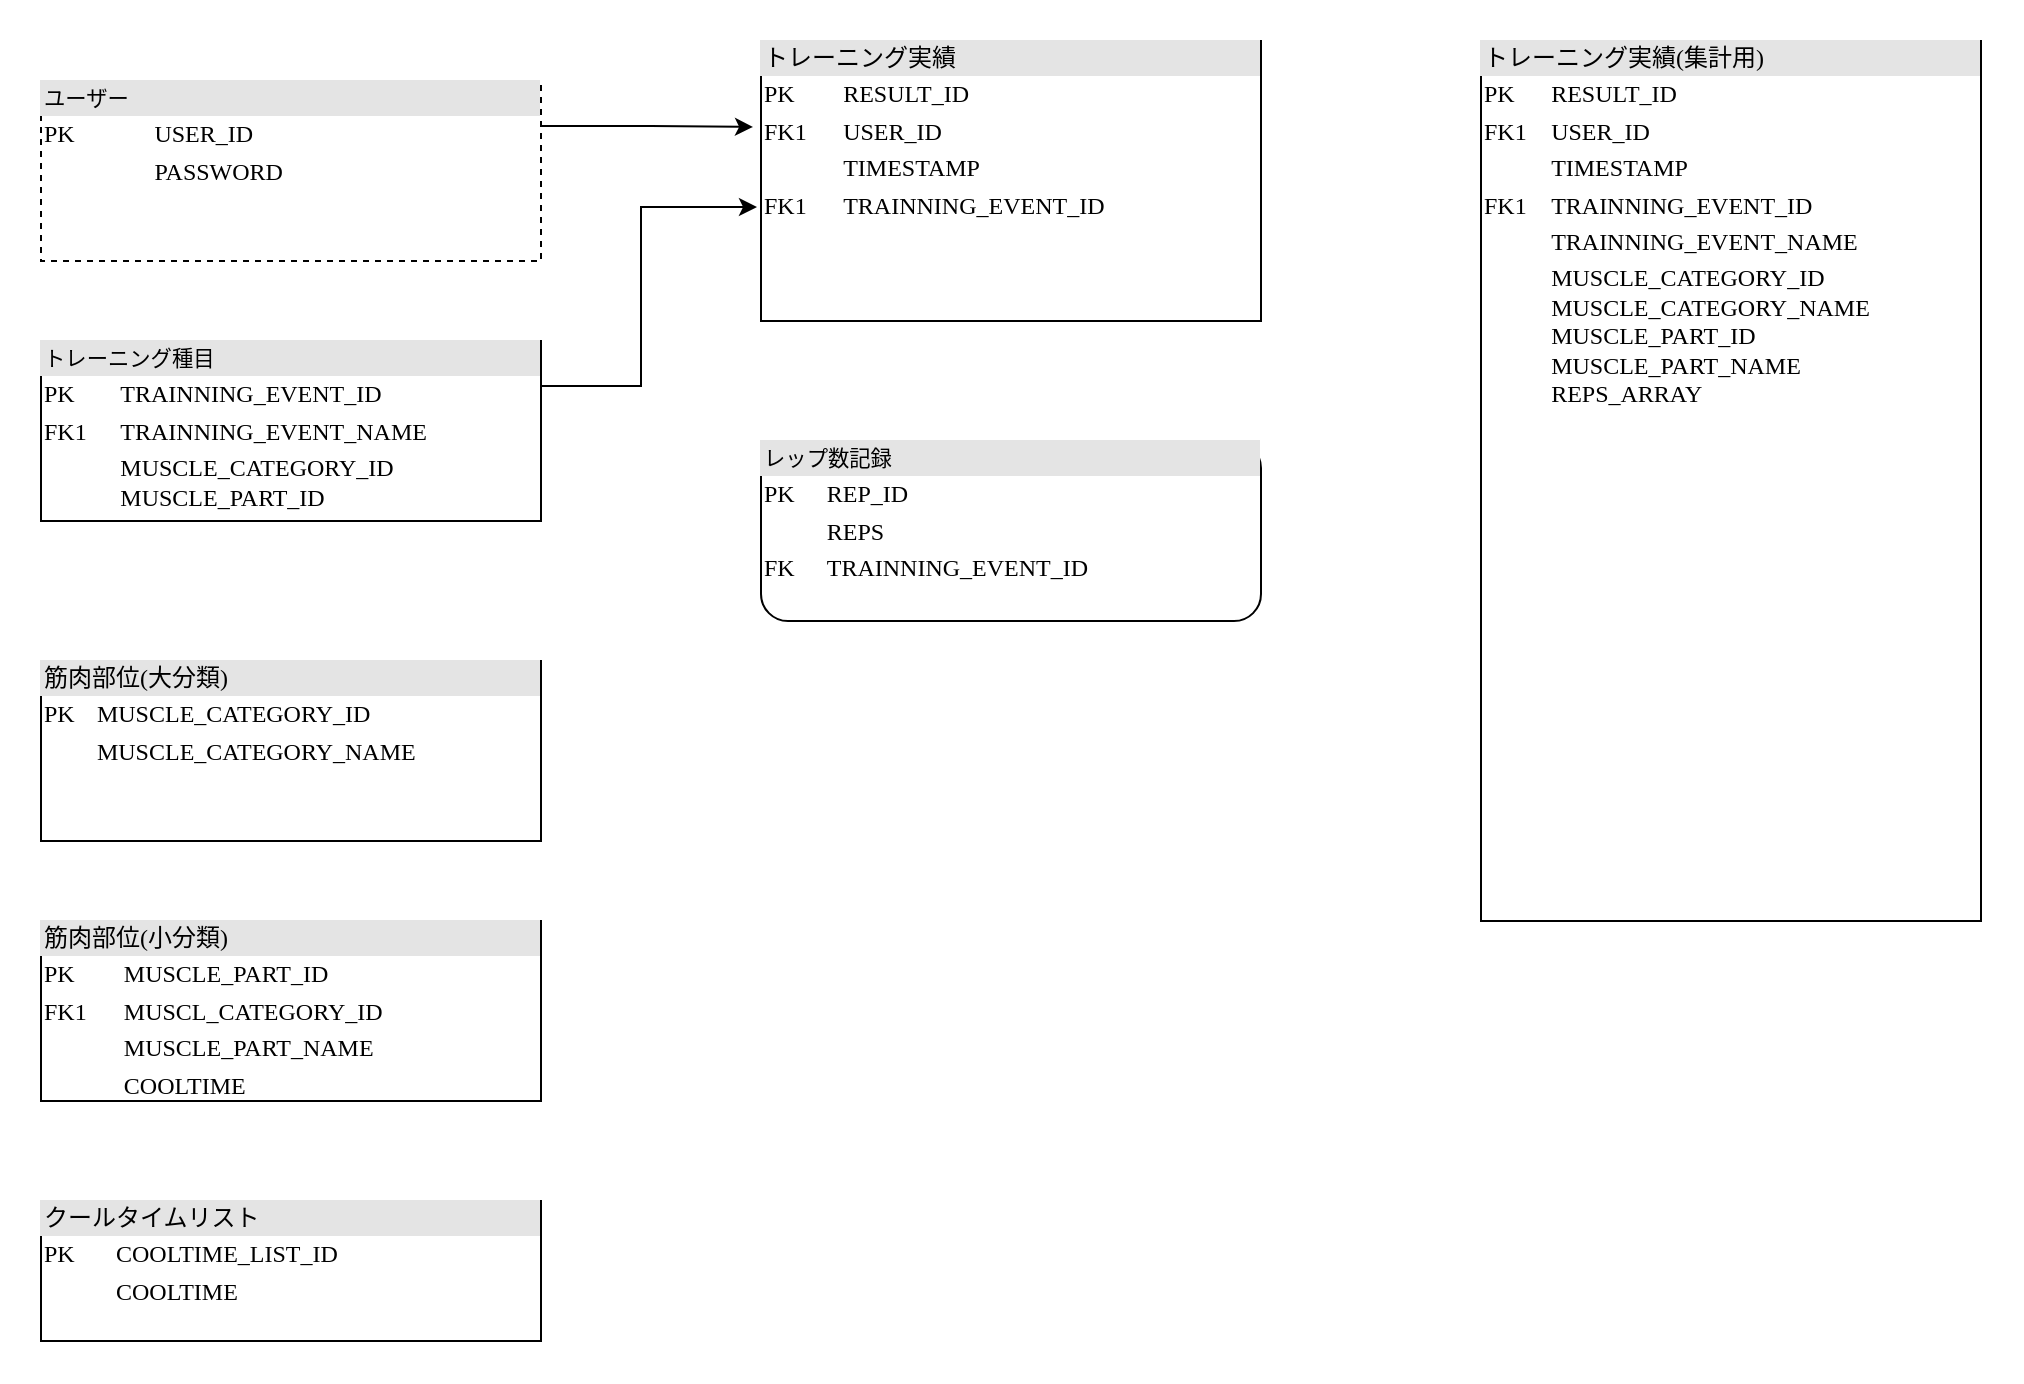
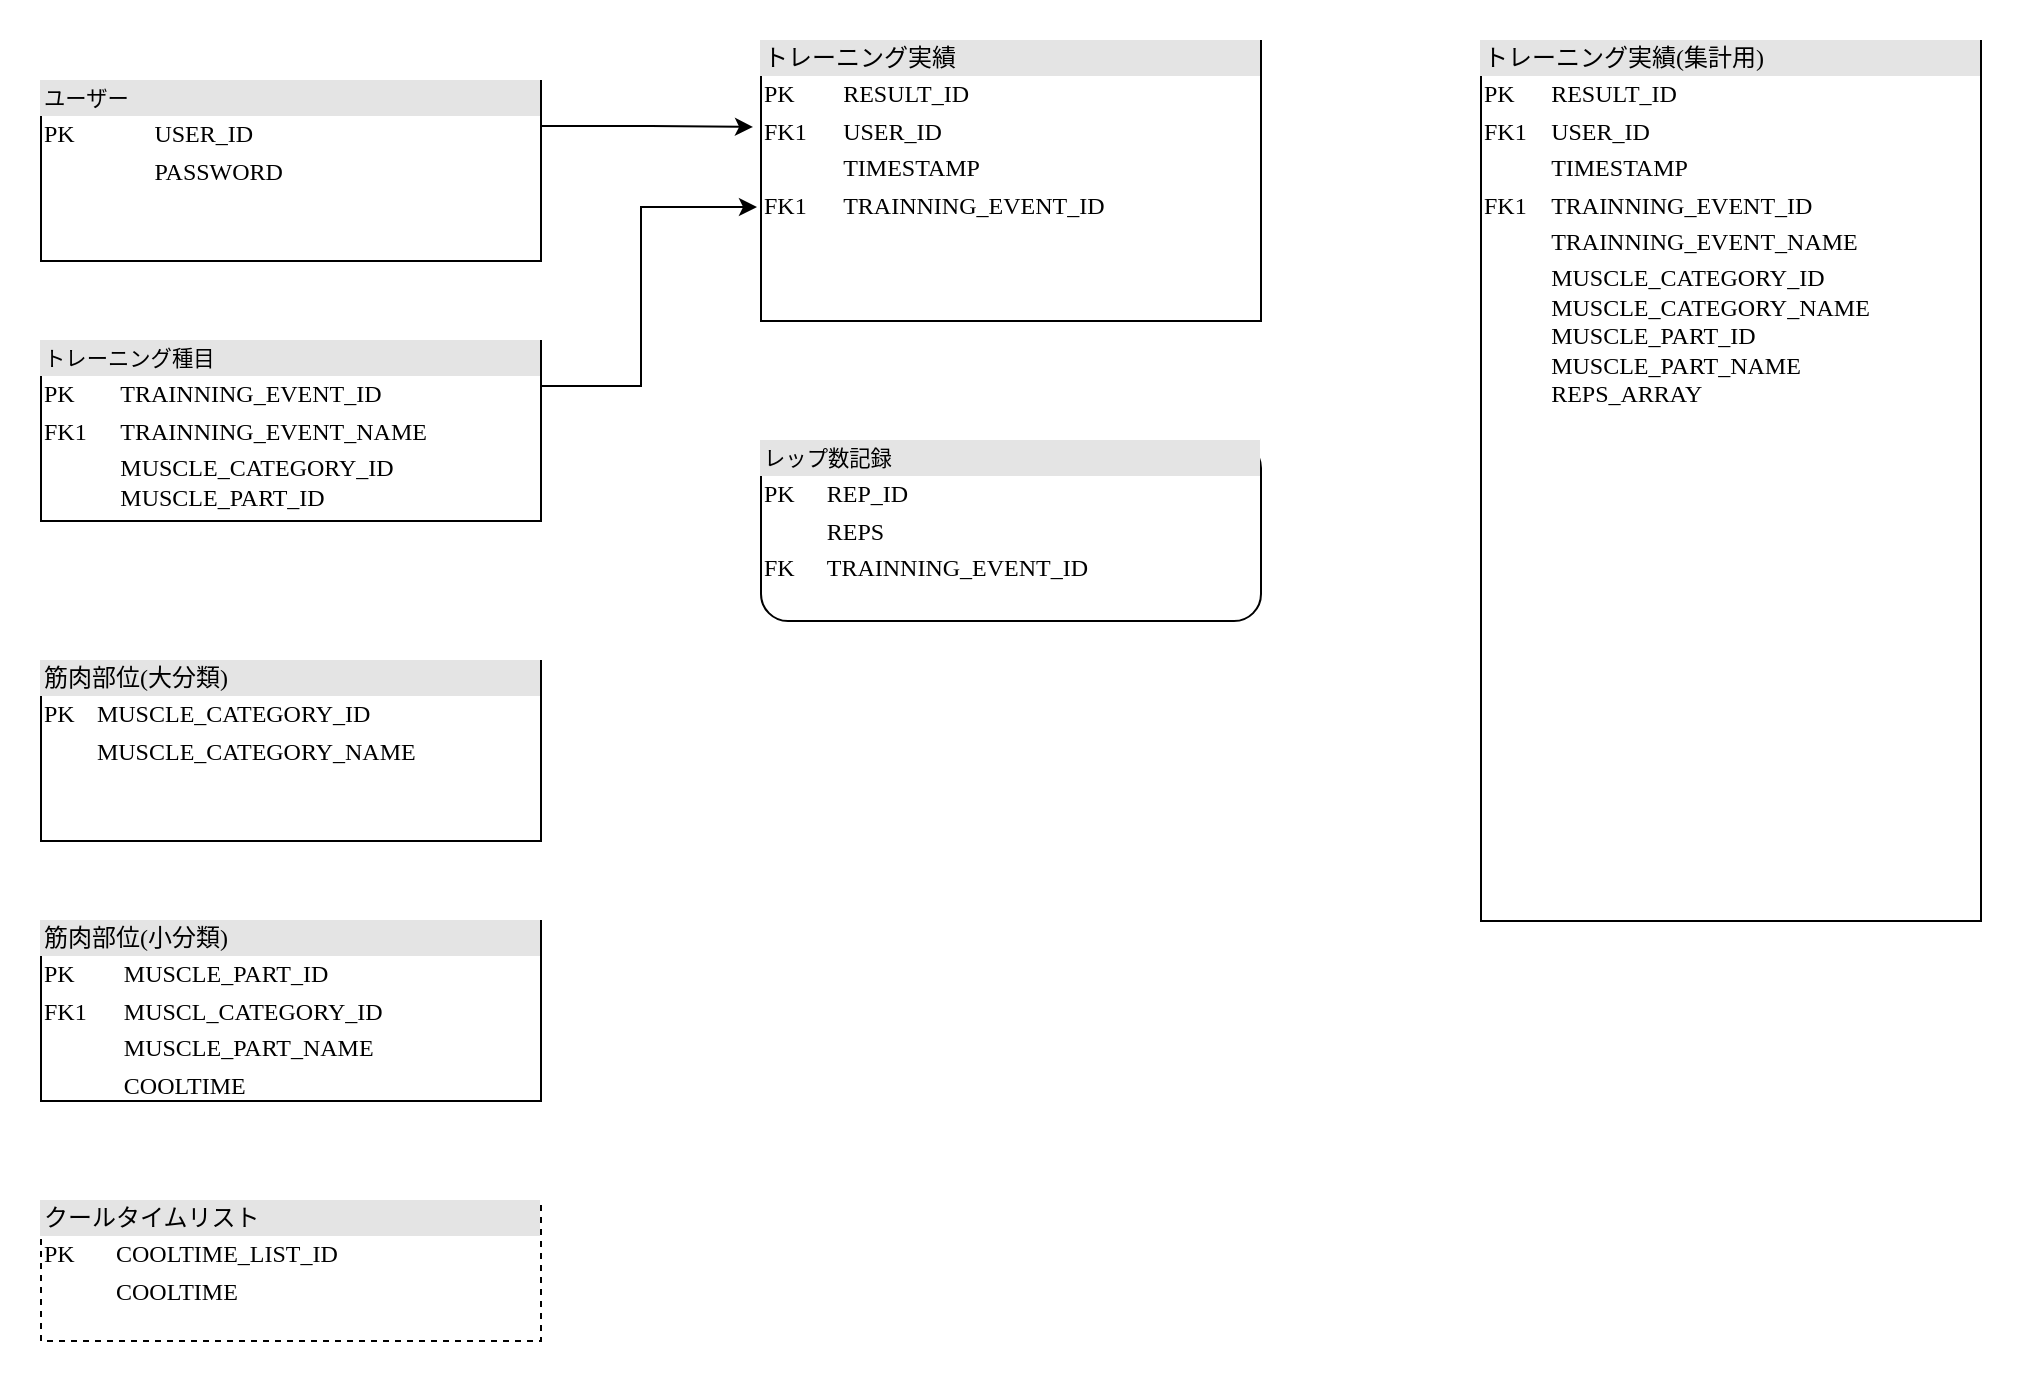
node "ユーザー PK USER_ID PASSWORD": style dashed -> solid
node "クールタイムリスト PK COOLTIME_LIST_ID COOLTIME": style solid -> dashed
